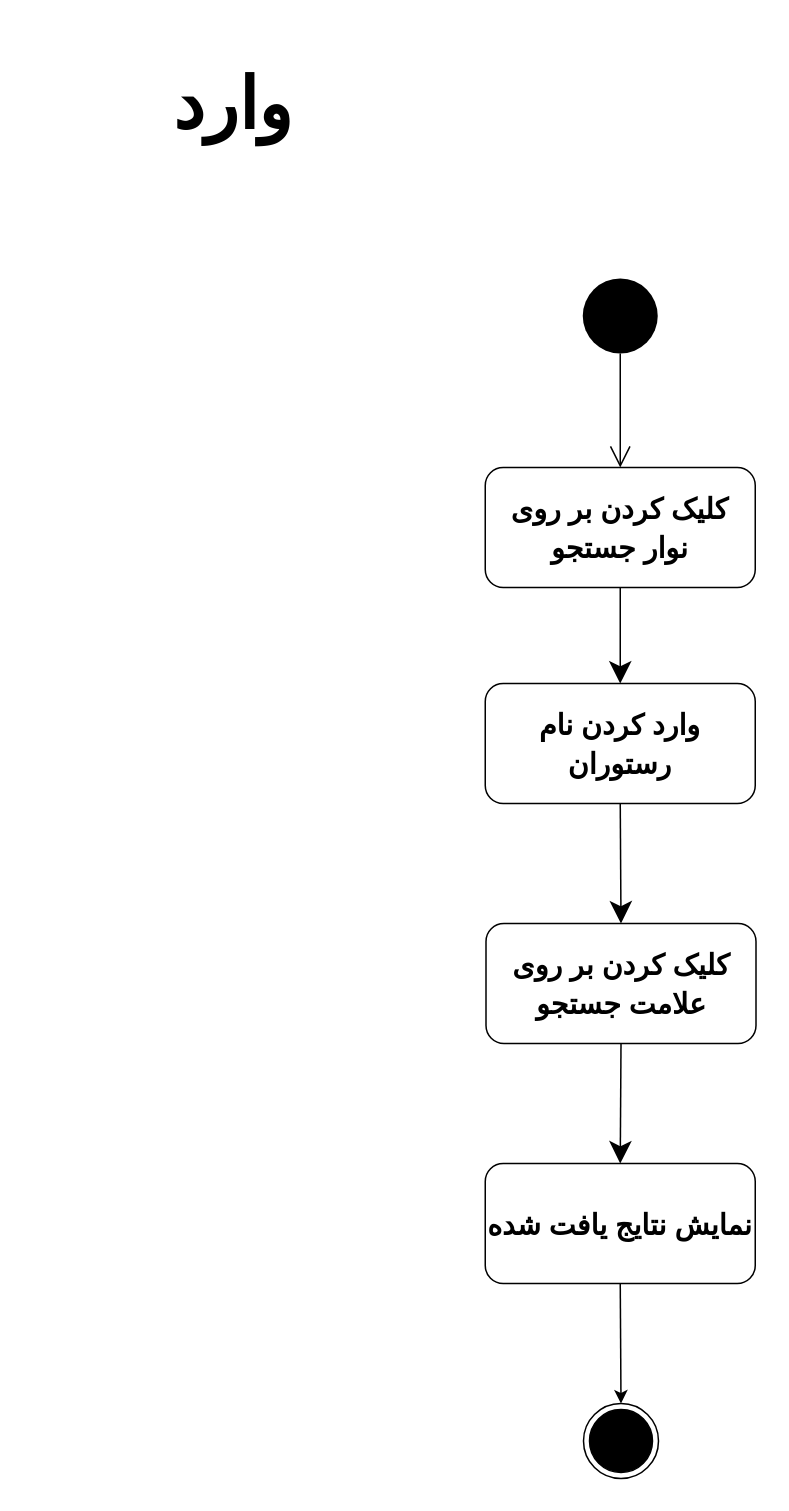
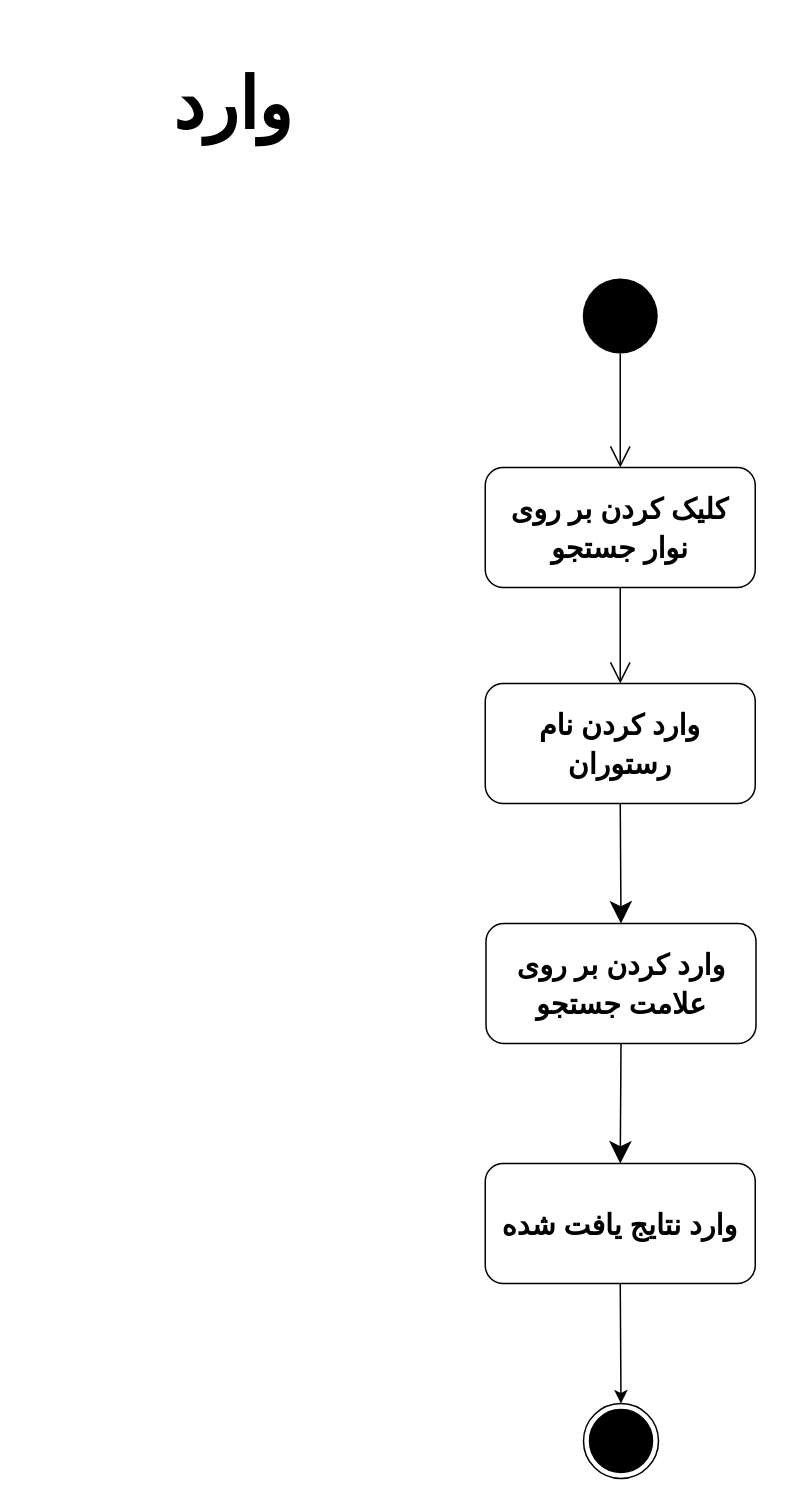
edge "کلیک کردن بر روی نوار جستجو" -> "وارد کردن نام رستوران": arrowhead classic -> open
node "کلیک کردن بر روی علامت جستجو": label "کلیک کردن بر روی علامت جستجو" -> "وارد کردن بر روی علامت جستجو"
node "نمایش نتایج یافت شده": label "نمایش نتایج یافت شده" -> "وارد نتایج یافت شده"
